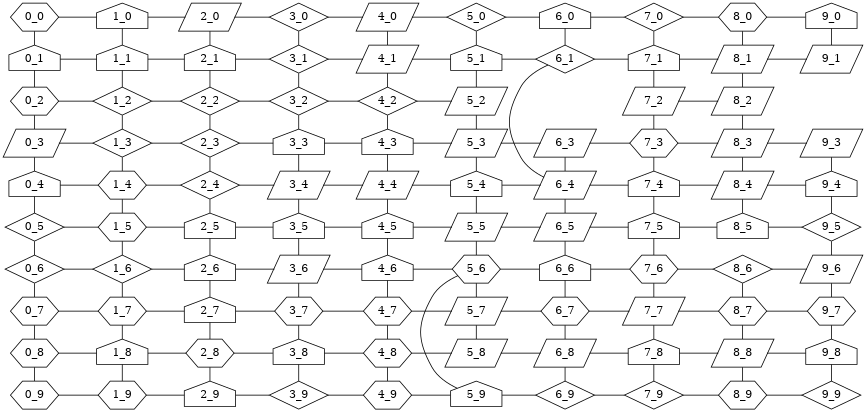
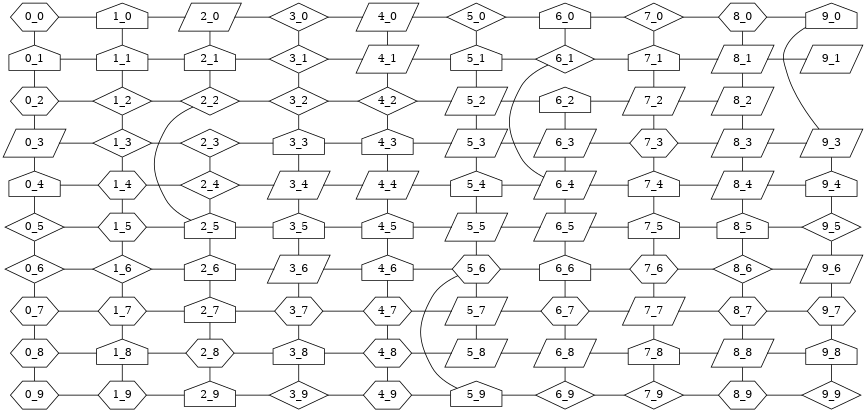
edge "9_0" -- "9_1": now "9_0" -- "9_3"
node "6_2": added
edge "2_2" -- "2_3": now "2_2" -- "2_5"
edge "8_5" -- "8_6": added
